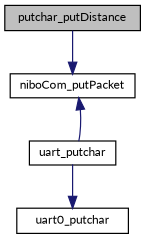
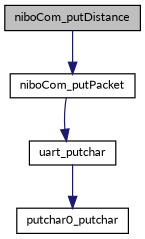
node "putchar_putDistance": label "putchar_putDistance" -> "niboCom_putDistance"
edge "uart_putchar" -> "niboCom_putPacket": reversed
node "uart0_putchar": label "uart0_putchar" -> "putchar0_putchar"
